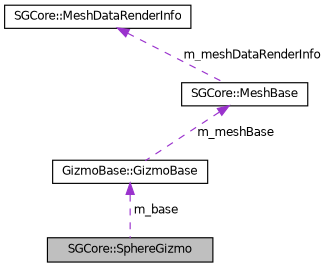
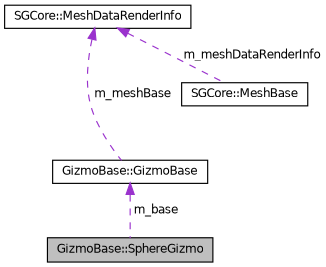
edge "GizmoBase::GizmoBase" -> "SGCore::MeshBase": now "GizmoBase::GizmoBase" -> "SGCore::MeshDataRenderInfo"
node "SGCore::SphereGizmo": label "SGCore::SphereGizmo" -> "GizmoBase::SphereGizmo"
